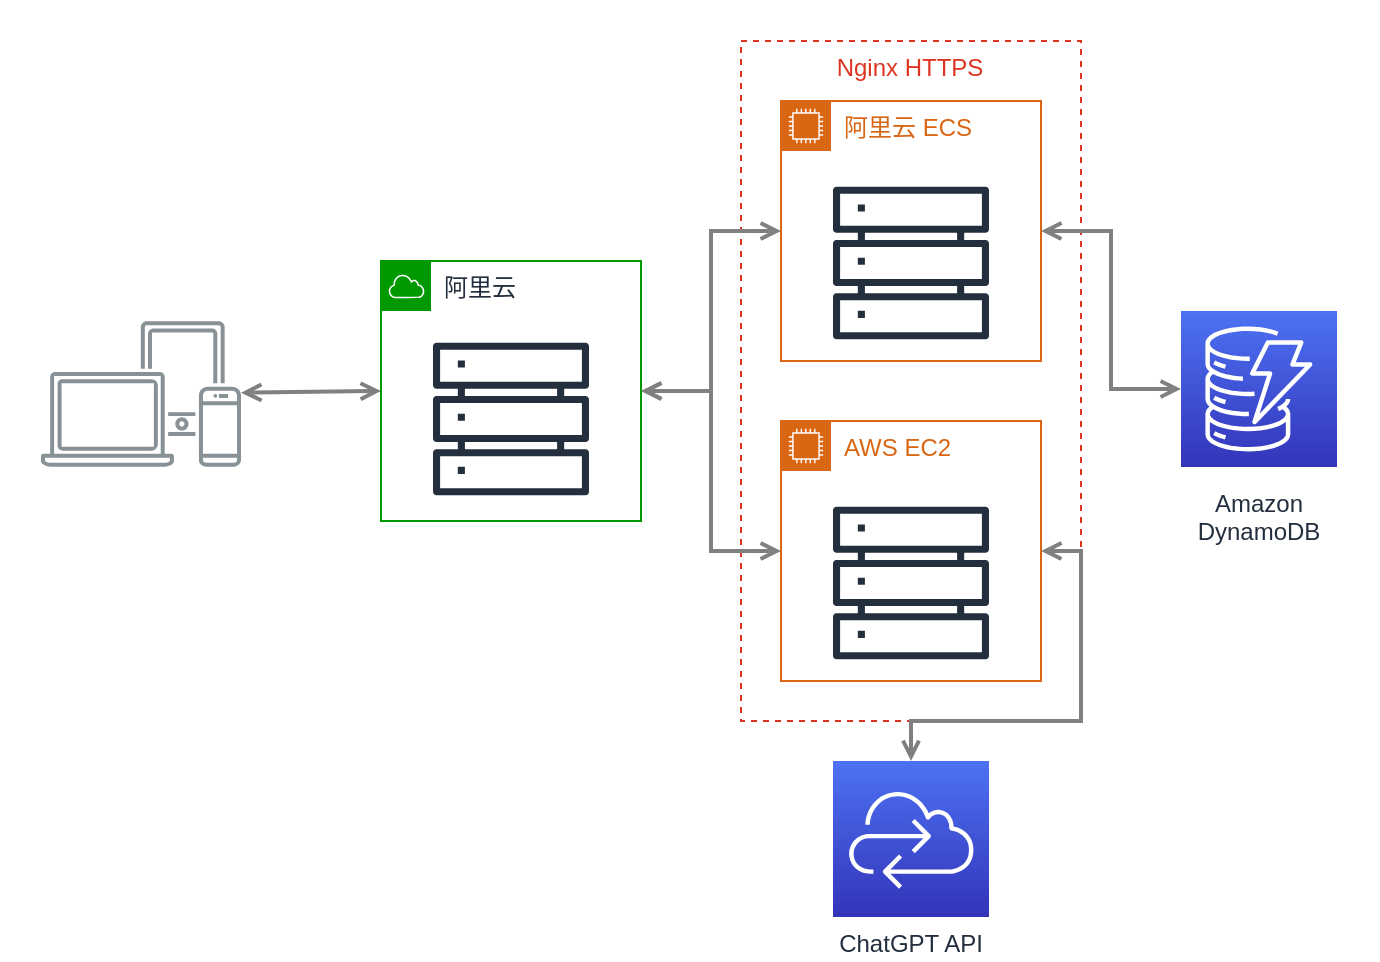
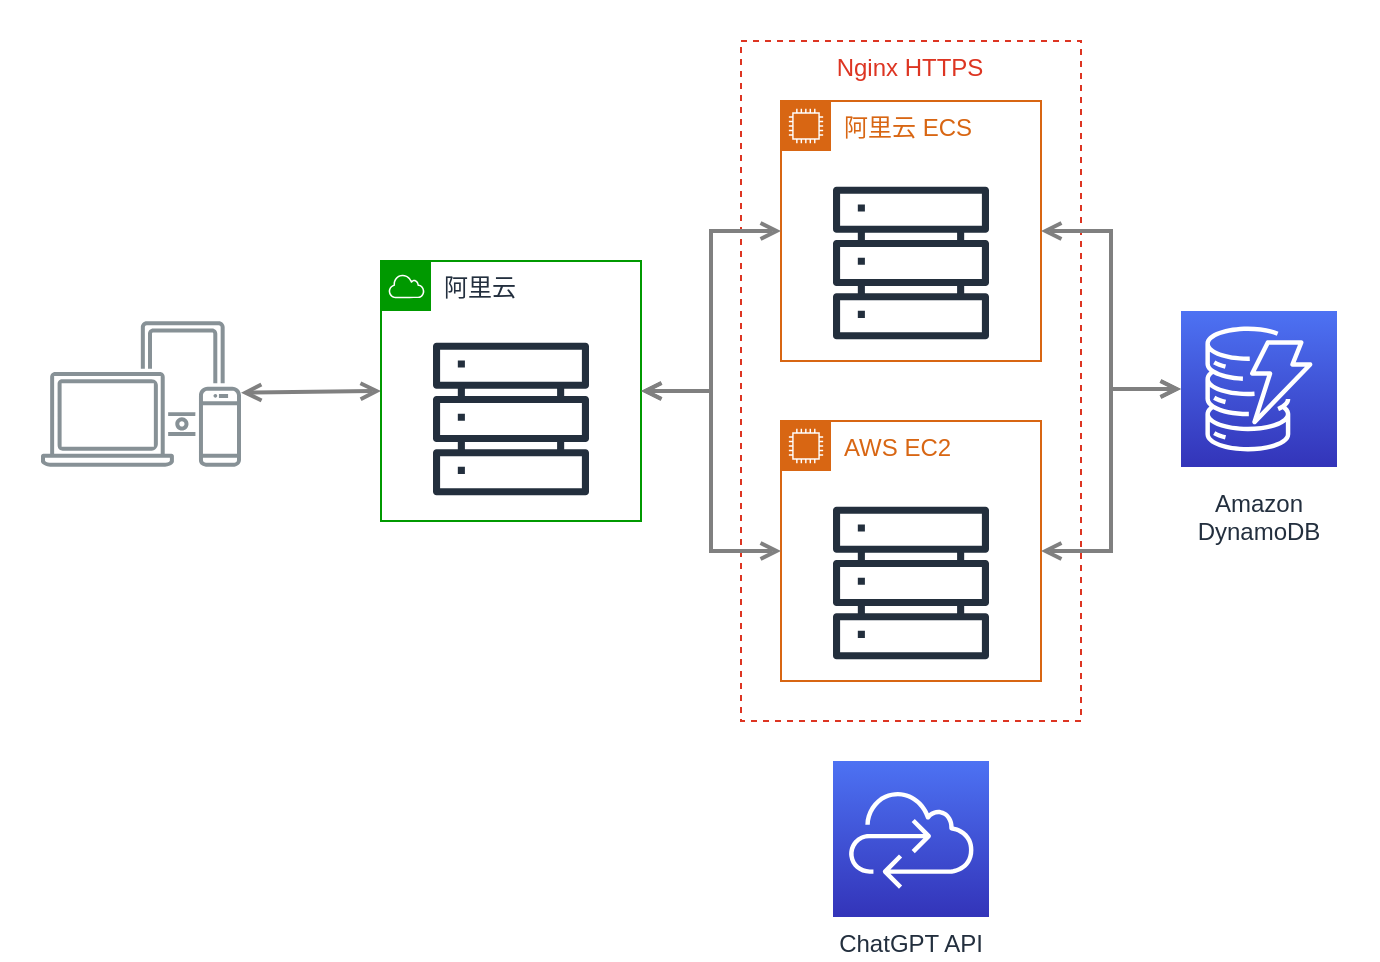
edge "AWS EC2" -- "ChatGPT API": now "AWS EC2" -- "Amazon DynamoDB"
